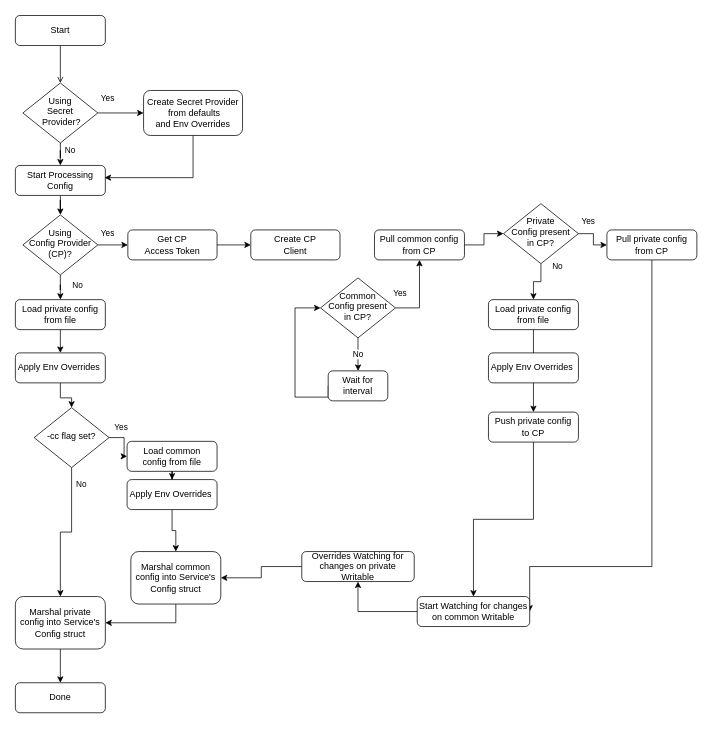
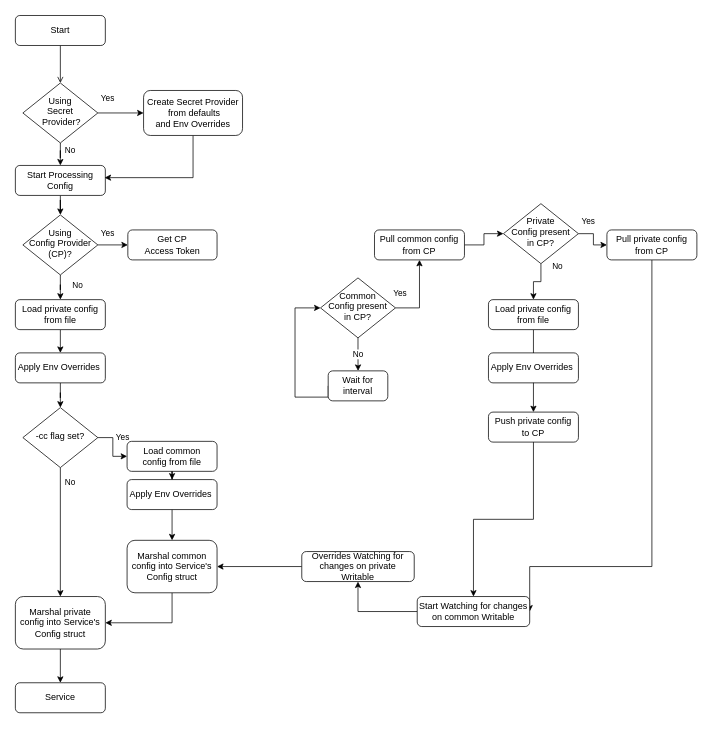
edge "Get CP Access Token" -> "Create CP Client": removed
node "Create CP Client": removed
node "-cc flag set?": moved (72, 438) -> (60, 438)
node "Marshal common config into Service's Config struct": moved (176, 578) -> (172, 567)
node "Done": label "Done" -> "Service"
